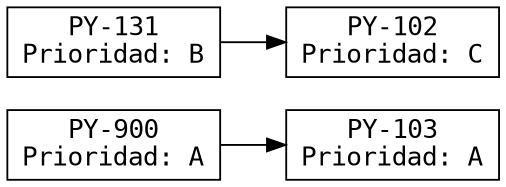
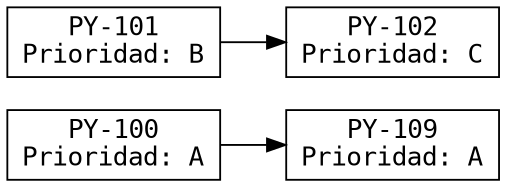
node "PY-131 Prioridad: B": label "PY-131 Prioridad: B" -> "PY-101 Prioridad: B"
node "PY-900 Prioridad: A": label "PY-900 Prioridad: A" -> "PY-100 Prioridad: A"
node "PY-103 Prioridad: A": label "PY-103 Prioridad: A" -> "PY-109 Prioridad: A"
